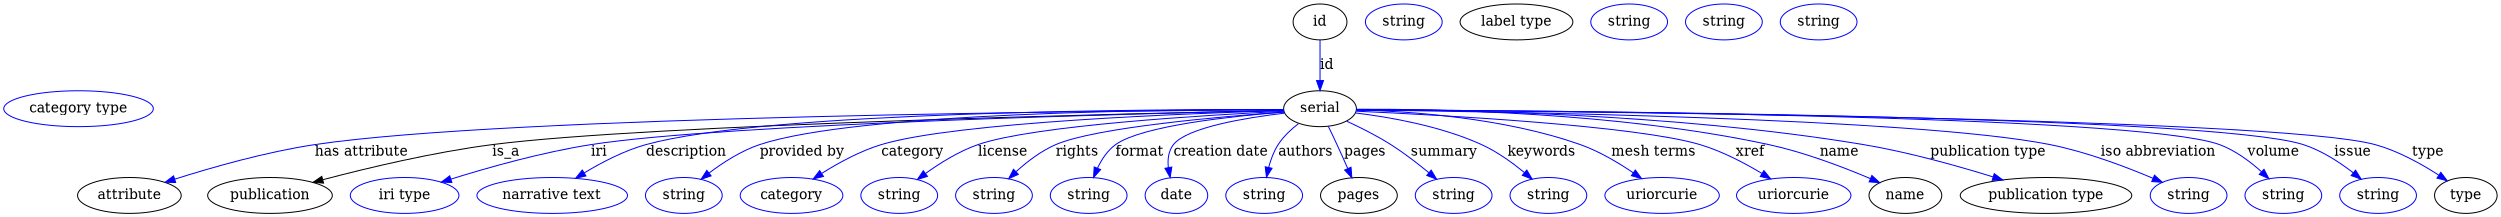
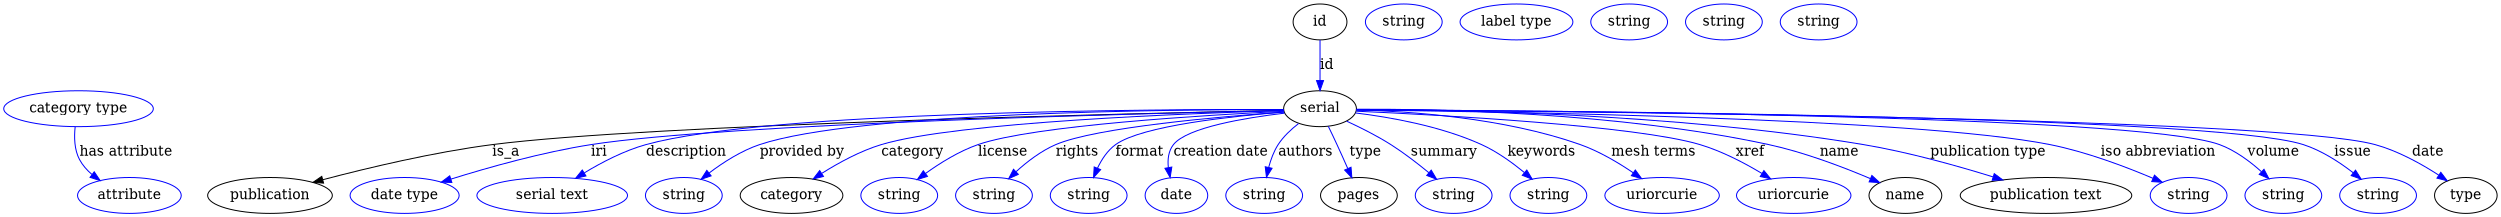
node "label type": color black -> blue
edge "serial" -> "attribute": now "category type" -> "attribute"
edge "serial" -> "pages": label "pages" -> "type"
edge "serial" -> "type": label "type" -> "date"
node "attribute": color black -> blue
node "iri type": label "iri type" -> "date type"
node "narrative text": label "narrative text" -> "serial text"
node "category": color blue -> black
node "publication type": label "publication type" -> "publication text"
